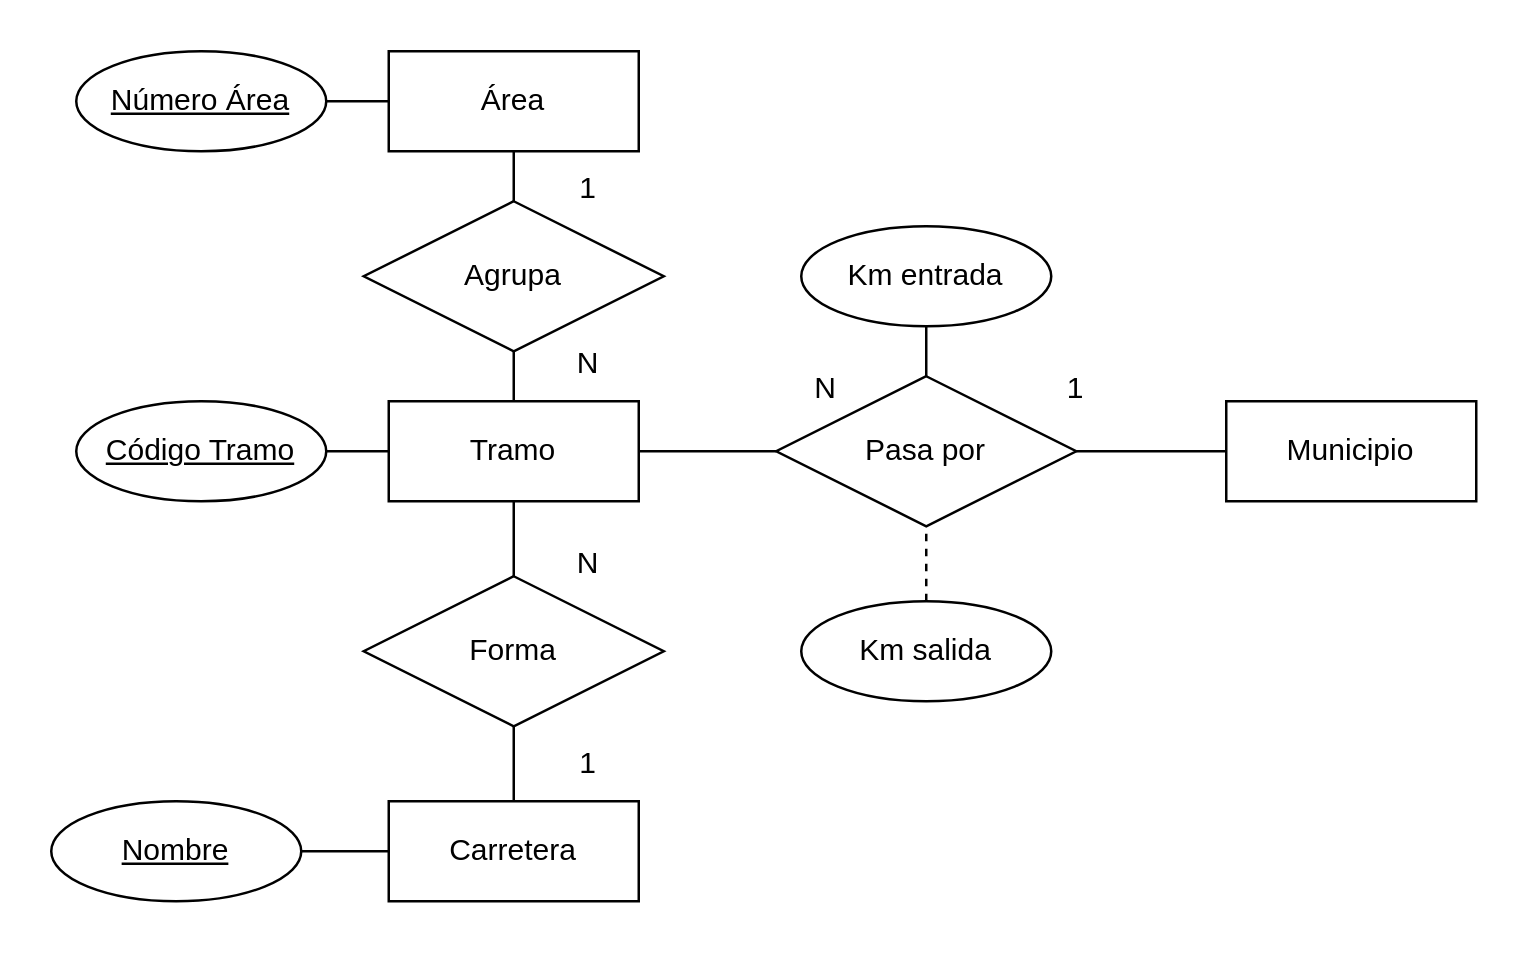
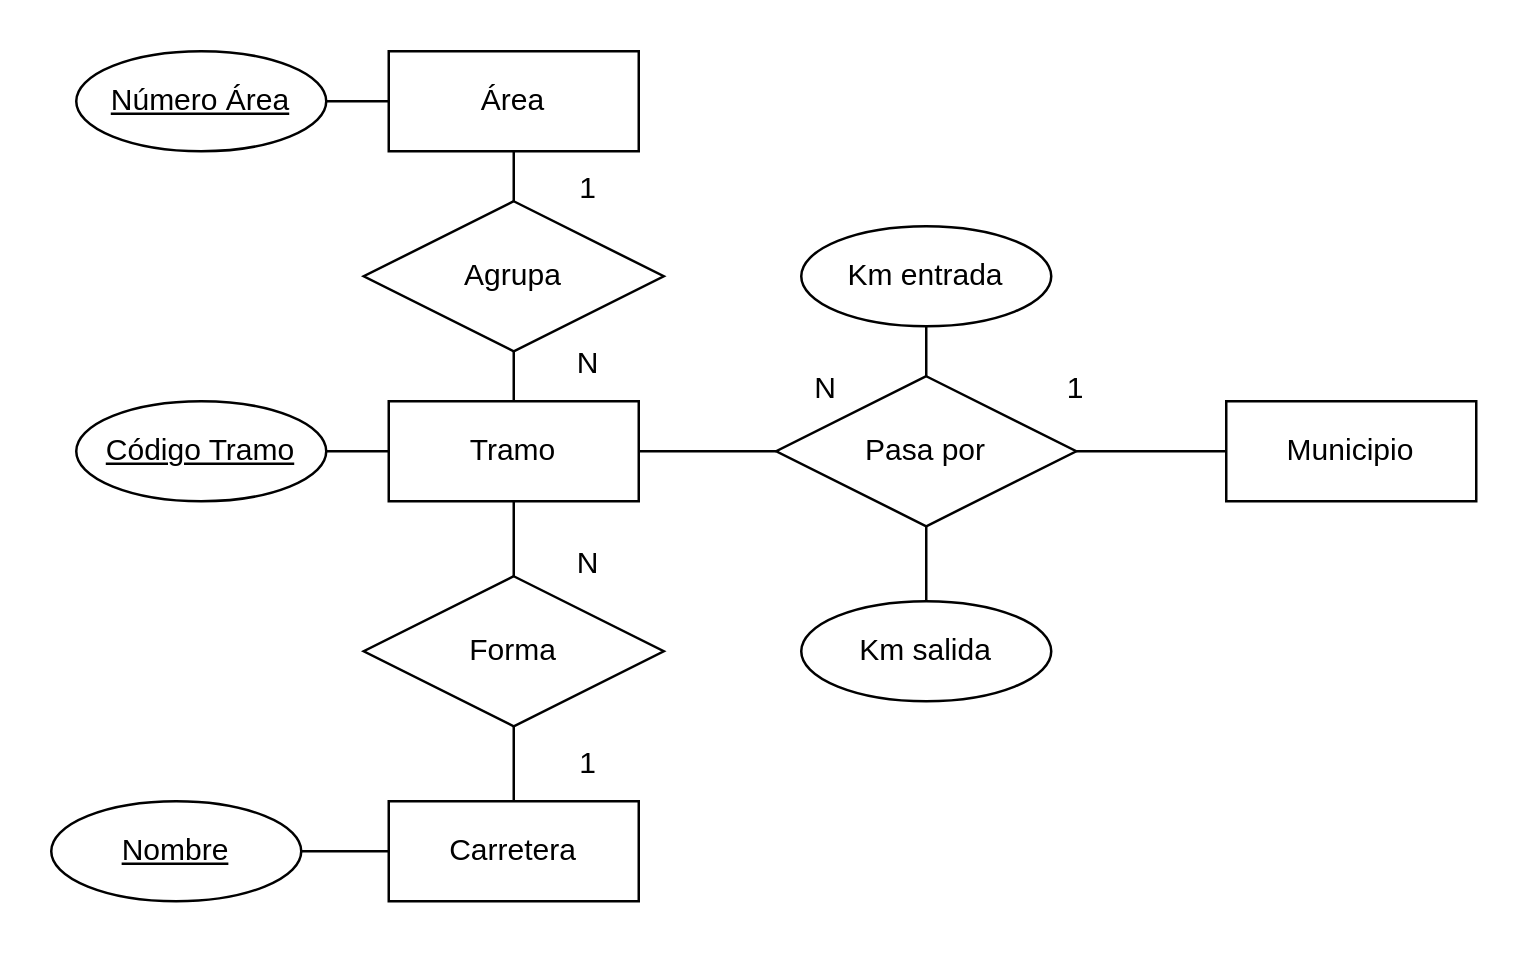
edge "Pasa por" -- "Km salida": style dashed -> solid
